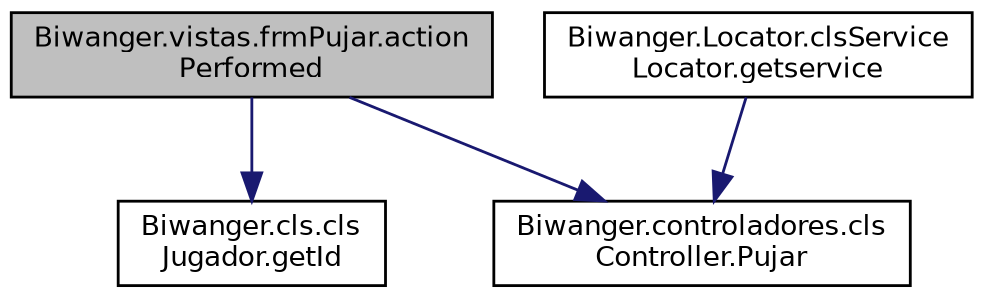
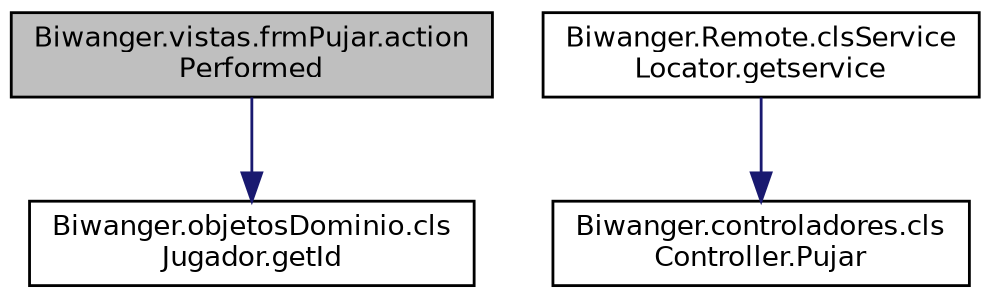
node "Biwanger.Locator.clsService Locator.getservice": label "Biwanger.Locator.clsService Locator.getservice" -> "Biwanger.Remote.clsService Locator.getservice"
edge "Biwanger.vistas.frmPujar.action Performed" -> "Biwanger.controladores.cls Controller.Pujar": removed
node "Biwanger.cls.cls Jugador.getId": label "Biwanger.cls.cls Jugador.getId" -> "Biwanger.objetosDominio.cls Jugador.getId"
